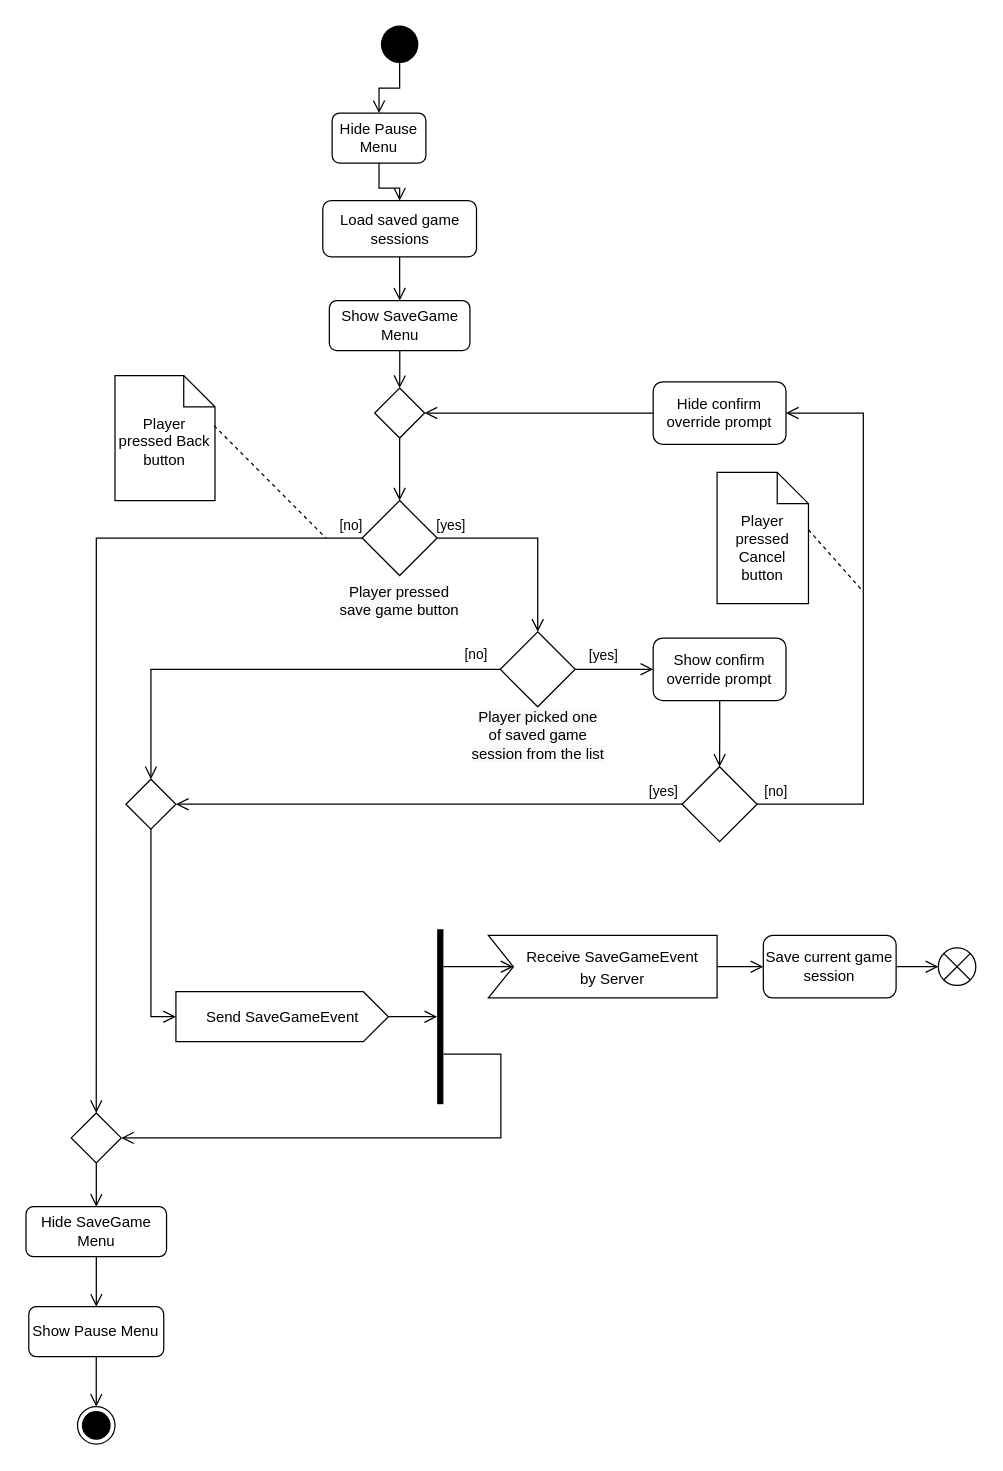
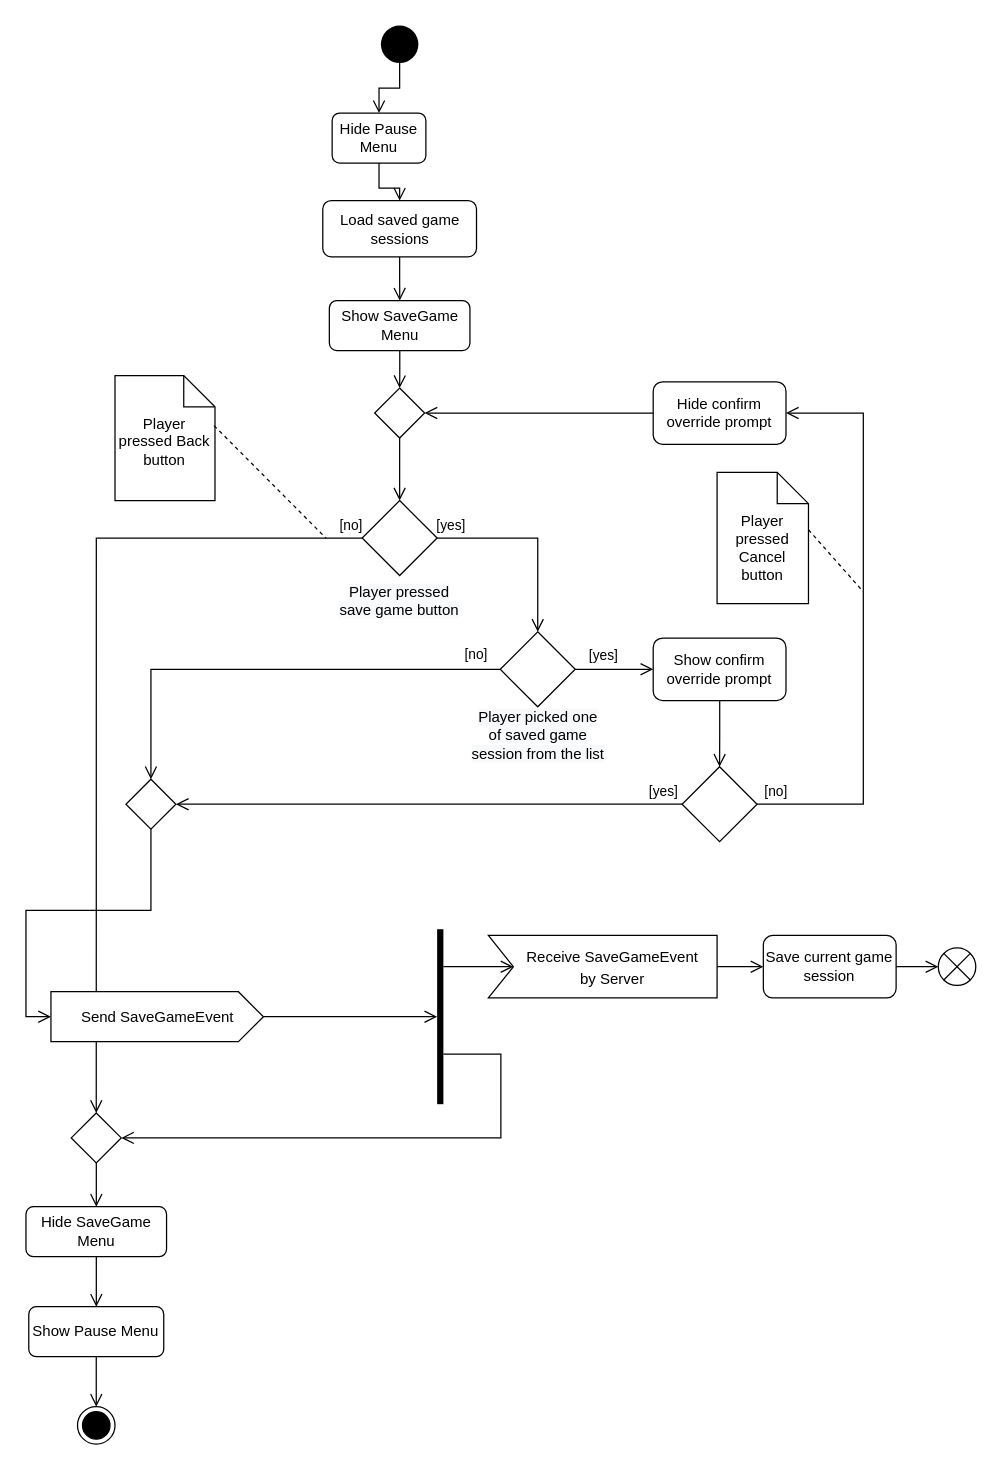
node "Send SaveGameEvent": moved (282, 1017) -> (157, 1017)
